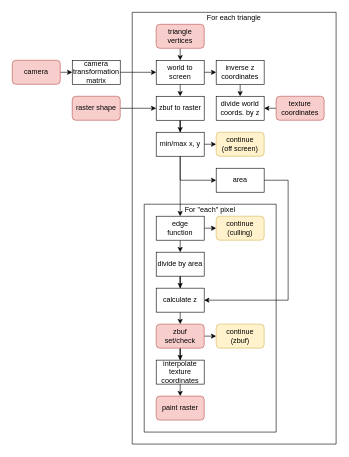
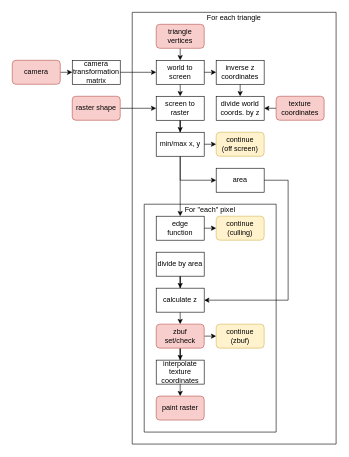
node "zbuf to raster": label "zbuf to raster" -> "screen to raster"
edge "edge function" -> "divide by area": removed
